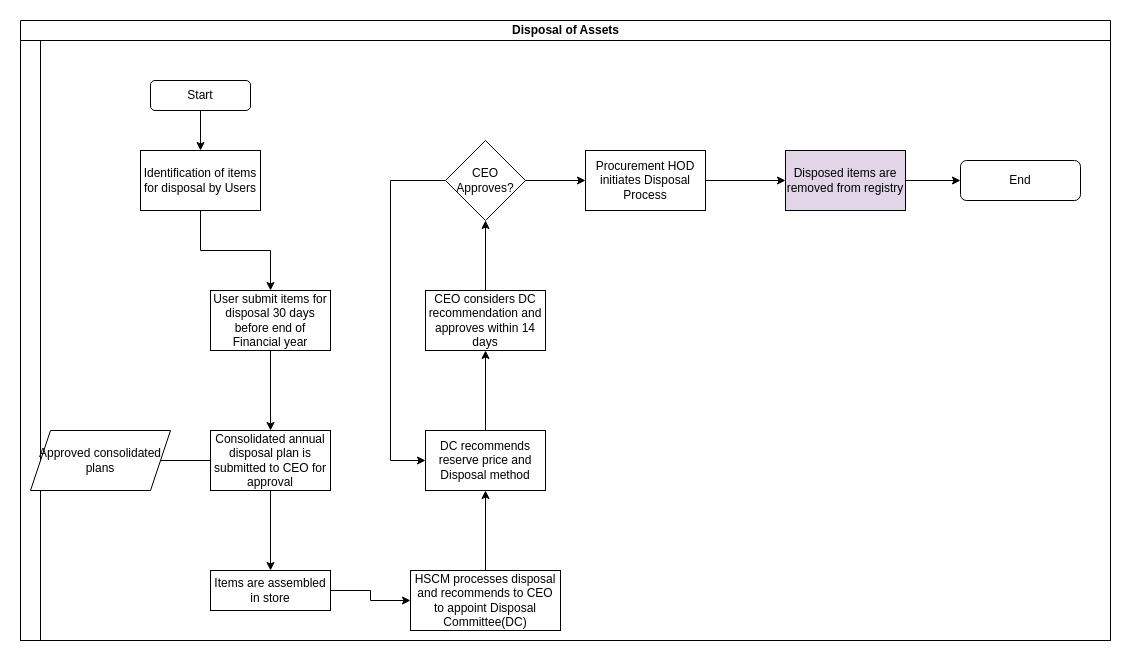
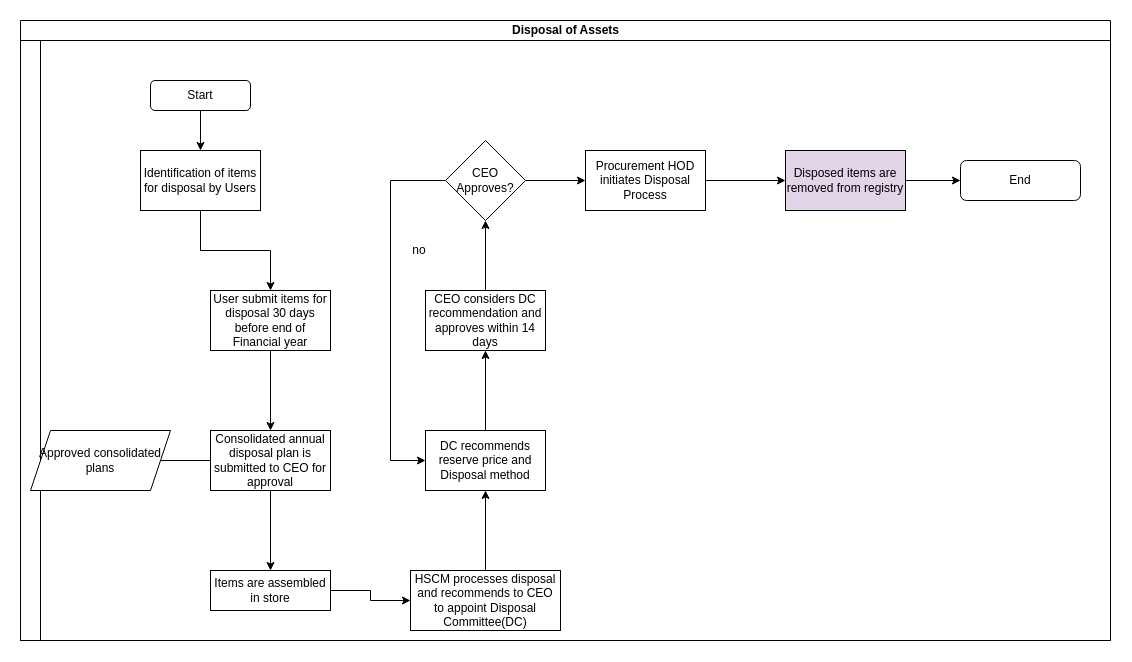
node "no": added
